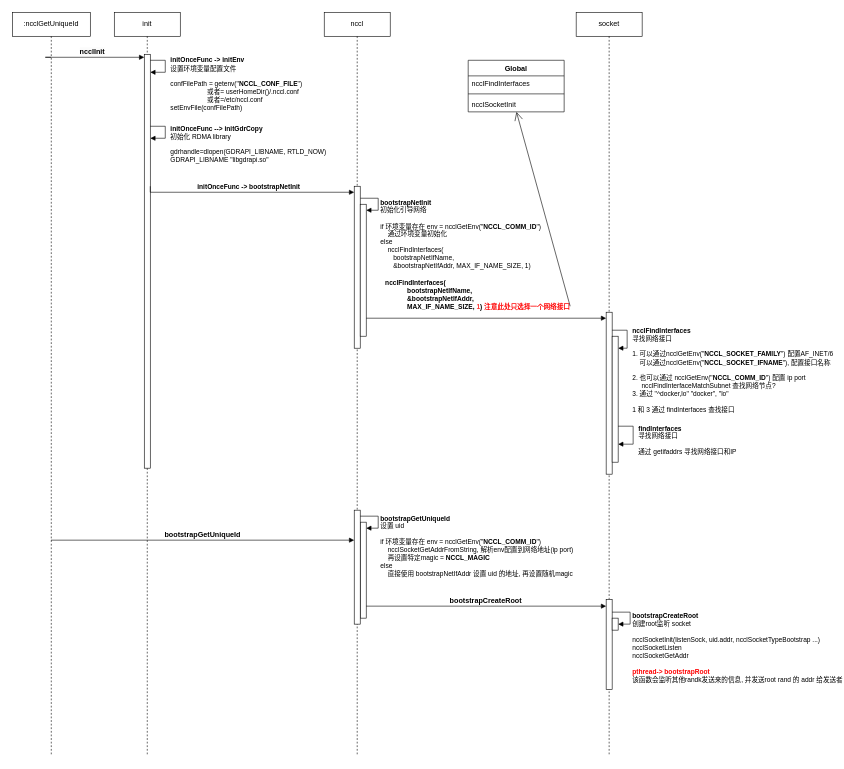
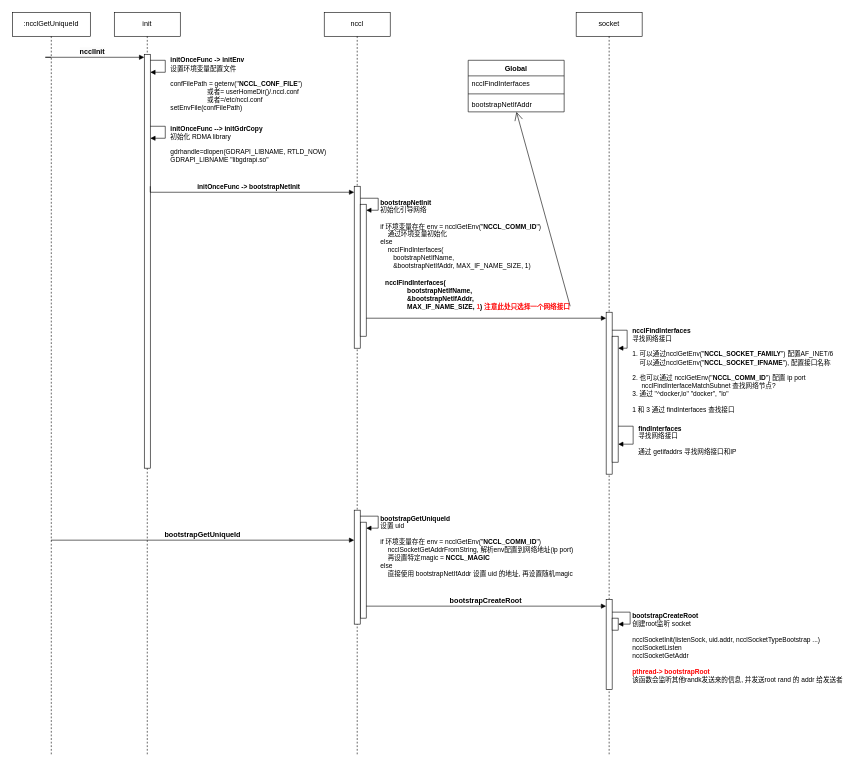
node "ncclSocketInit": label "ncclSocketInit" -> "bootstrapNetIfAddr"
